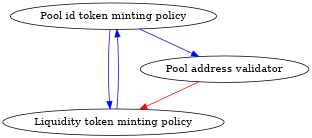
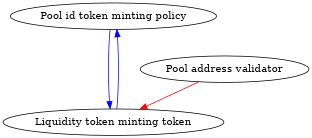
edge "Pool id token minting policy" -> "Pool address validator": removed
node "Liquidity token minting policy": label "Liquidity token minting policy" -> "Liquidity token minting token"
